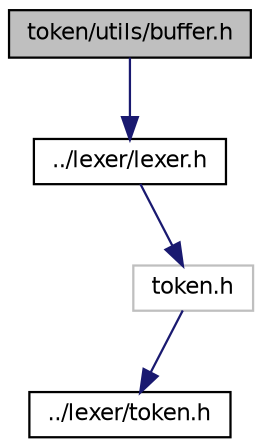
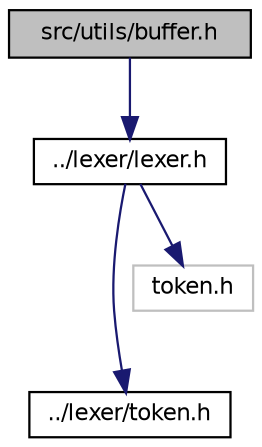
node "token/utils/buffer.h": label "token/utils/buffer.h" -> "src/utils/buffer.h"
edge "token.h" -> "../lexer/token.h": now "../lexer/lexer.h" -> "../lexer/token.h"
